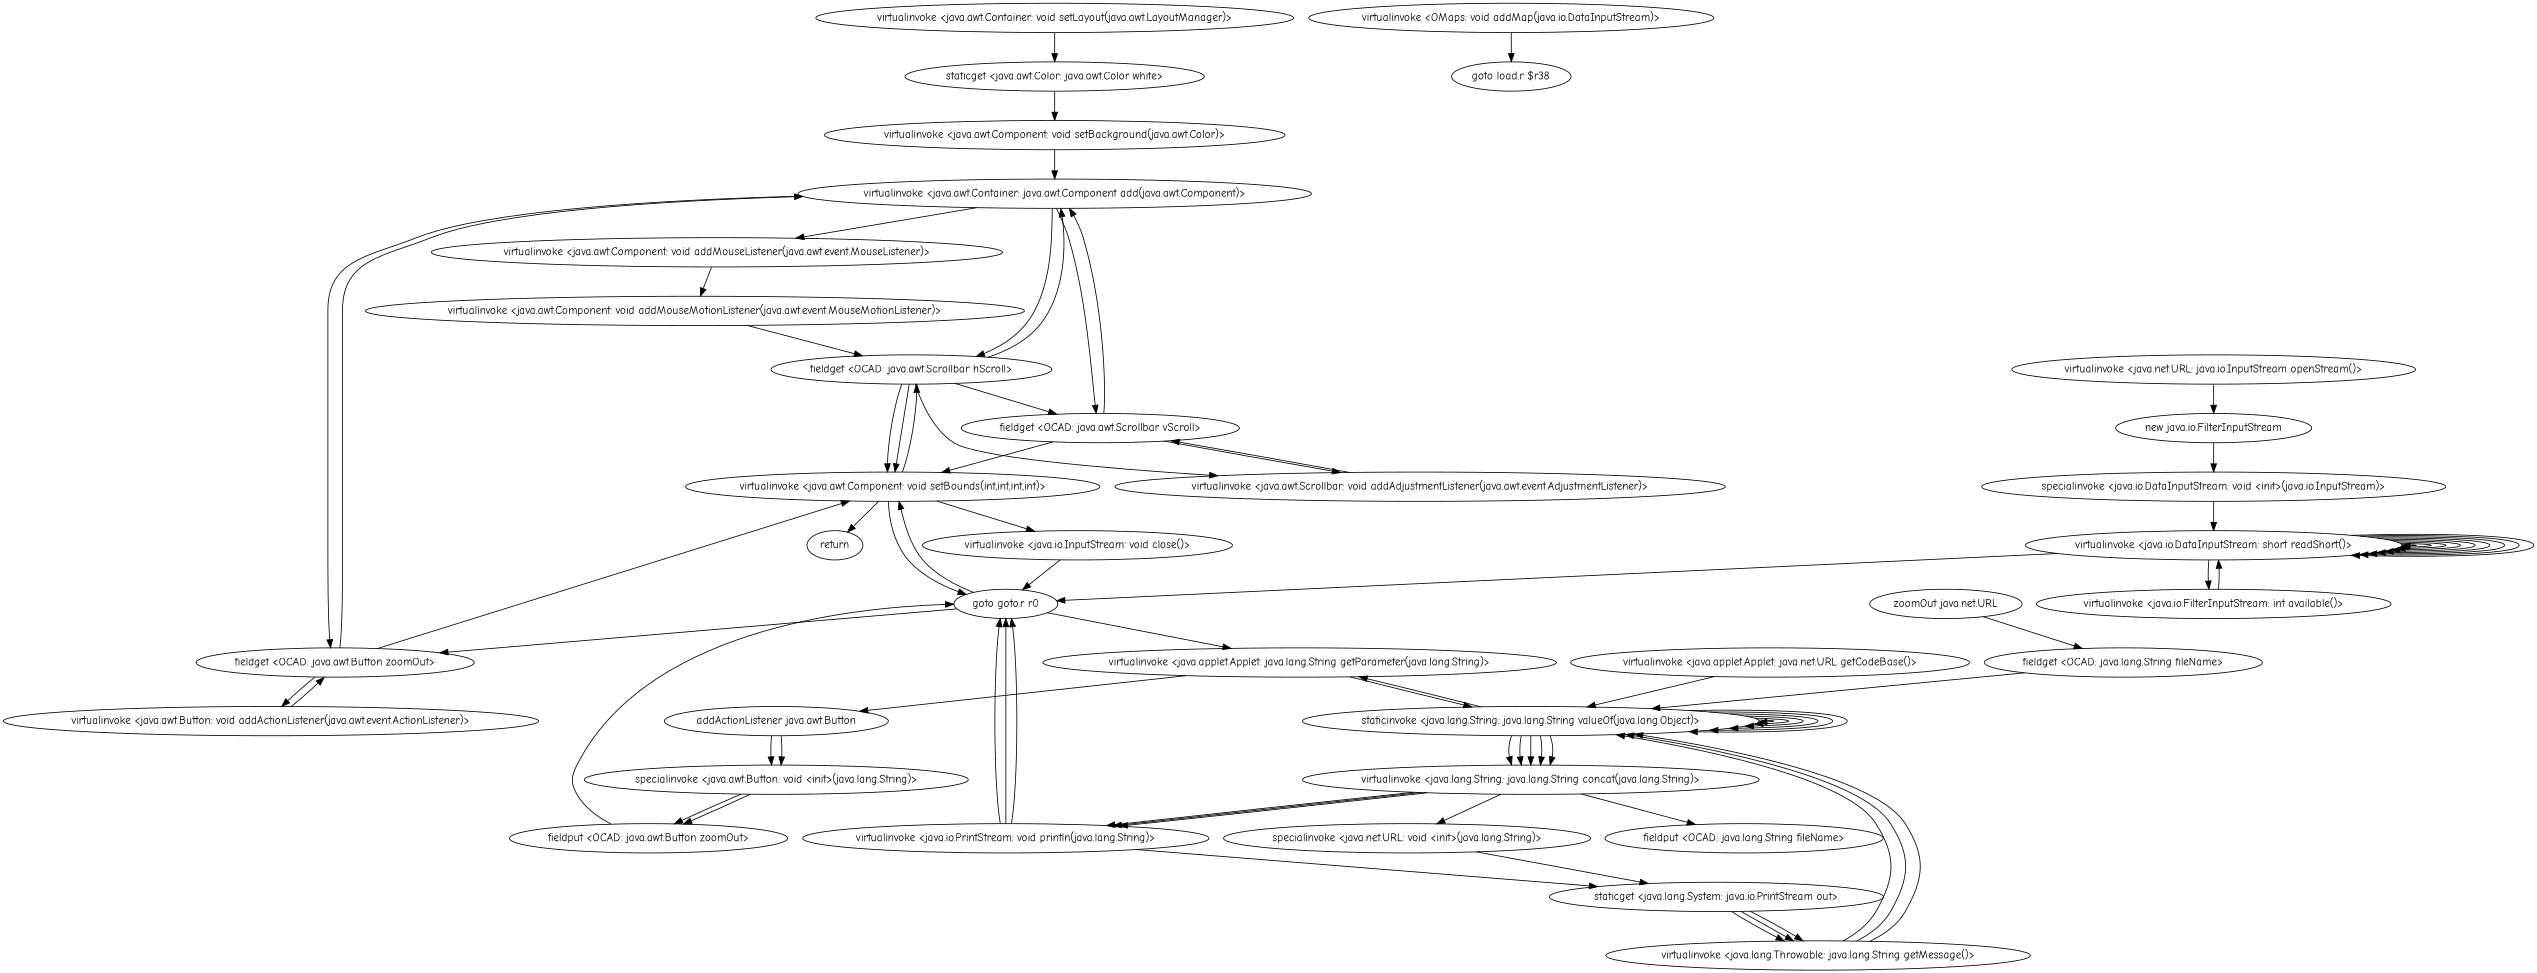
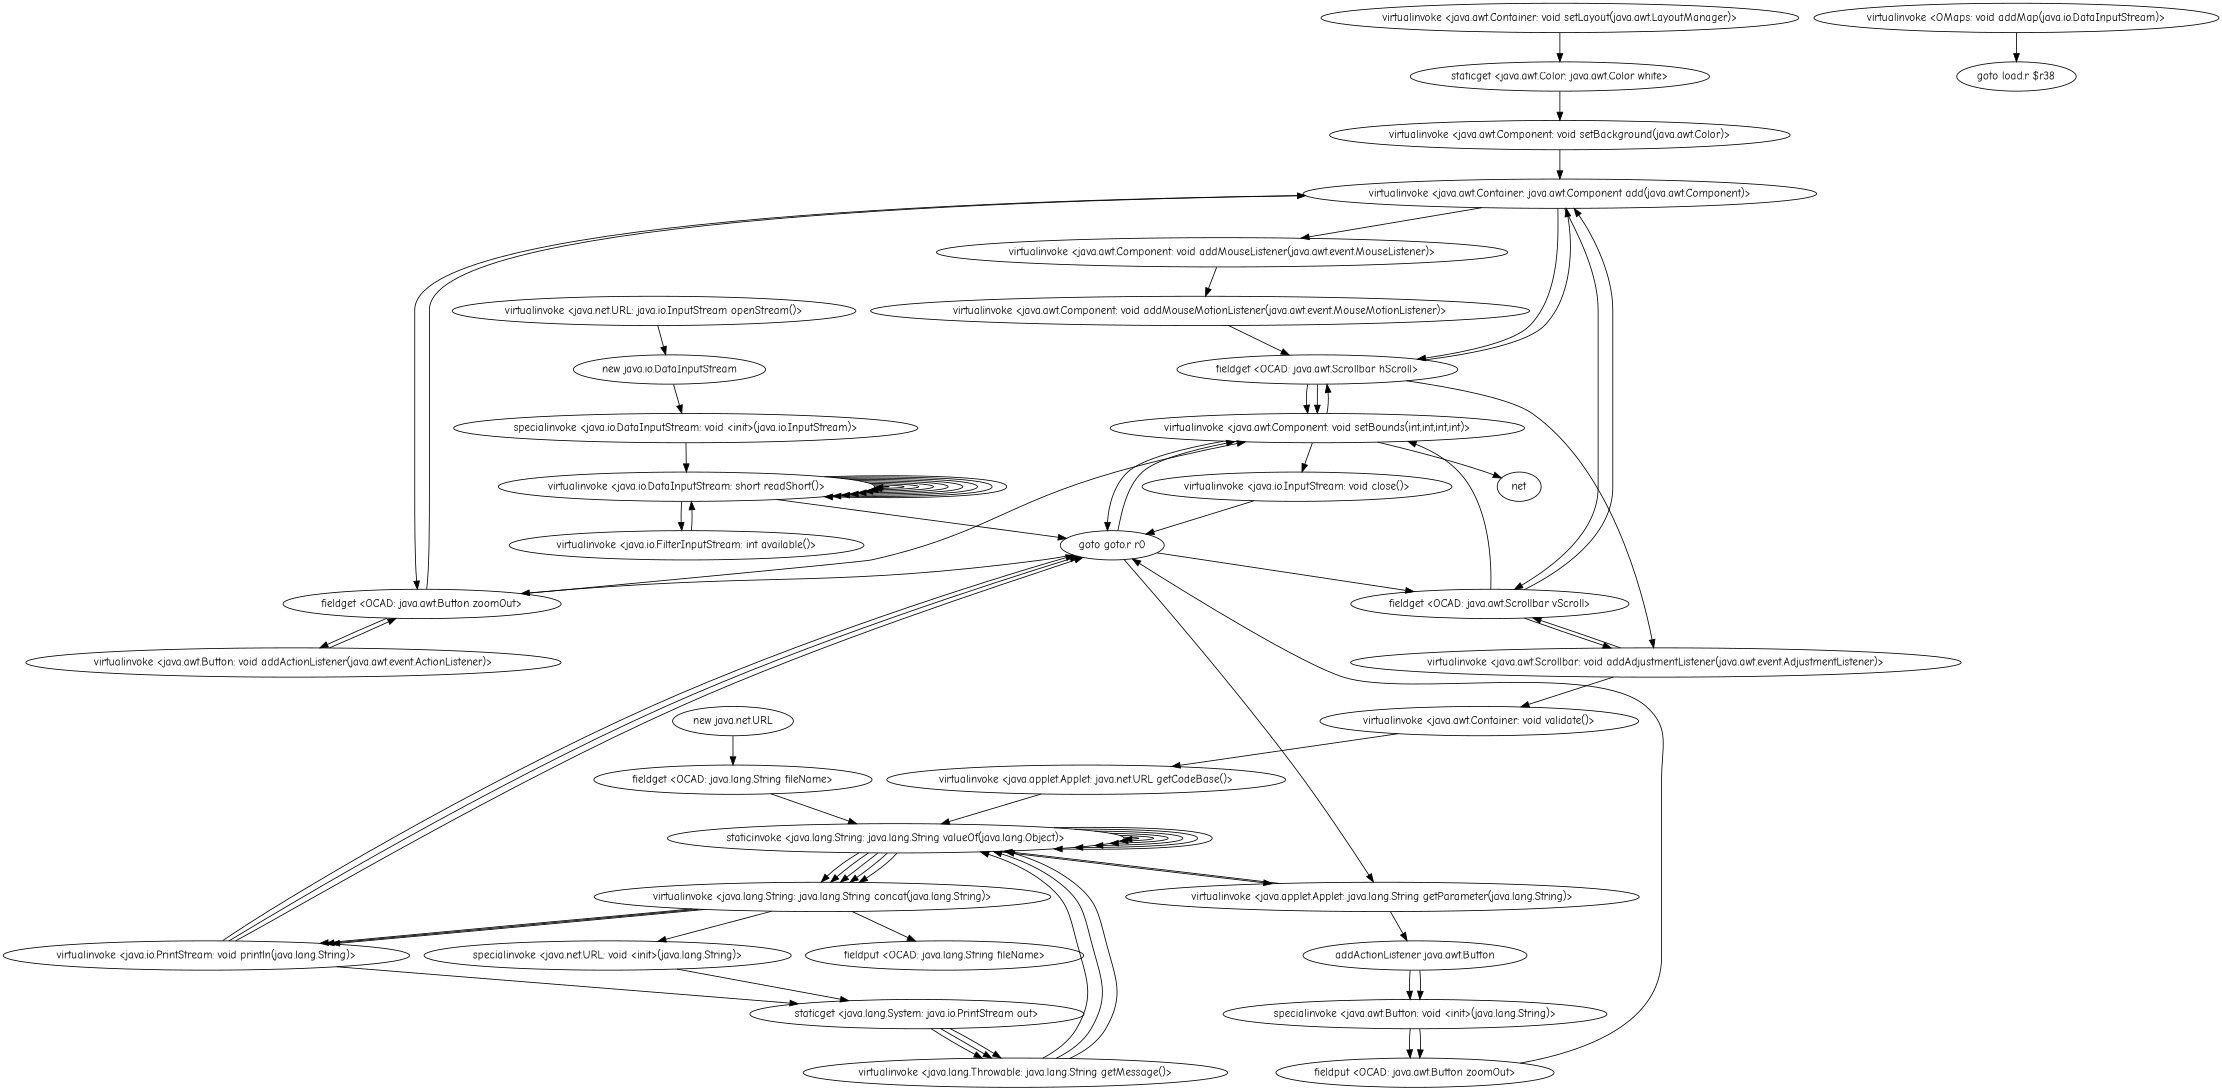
edge "fieldget <OCAD: java.awt.Scrollbar hScroll>" -> "fieldget <OCAD: java.awt.Scrollbar vScroll>": now "goto goto.r r0" -> "fieldget <OCAD: java.awt.Scrollbar vScroll>"
node "new java.io.FilterInputStream": label "new java.io.FilterInputStream" -> "new java.io.DataInputStream"
node "return": label "return" -> "net"
node "zoomOut java.net.URL": label "zoomOut java.net.URL" -> "new java.net.URL"
node "virtualinvoke <java.awt.Container: void validate()>": added
